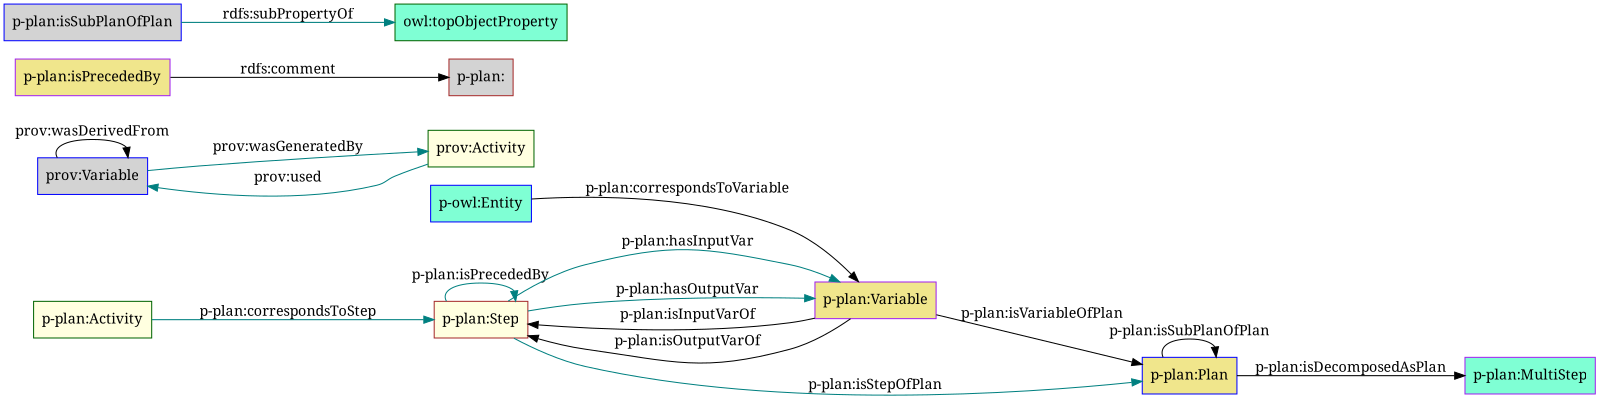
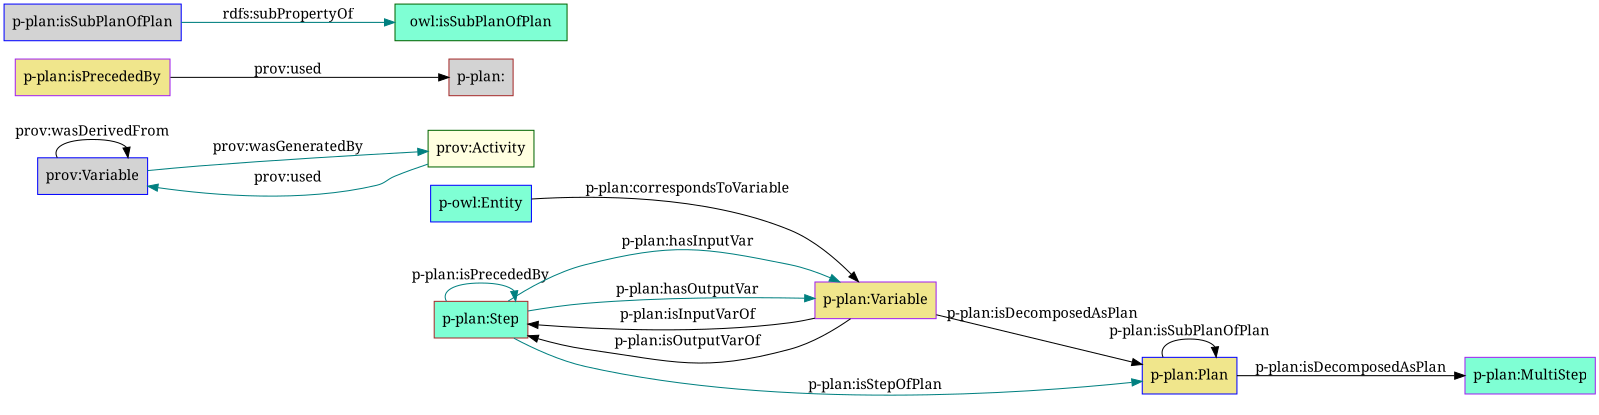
node "owl:topObjectProperty": label "owl:topObjectProperty" -> "owl:isSubPlanOfPlan"
edge "p-plan:isPrecededBy" -> "p-plan:": label "rdfs:comment" -> "prov:used"
edge "p-plan:Variable" -> "p-plan:Plan": label "p-plan:isVariableOfPlan" -> "p-plan:isDecomposedAsPlan"
node "p-plan:Activity": removed
node "p-plan:Step": fillcolor lightyellow -> aquamarine
